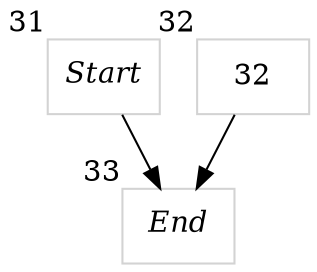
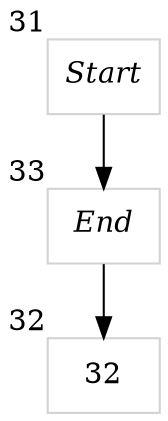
edge "32 32" -> "End": reversed
